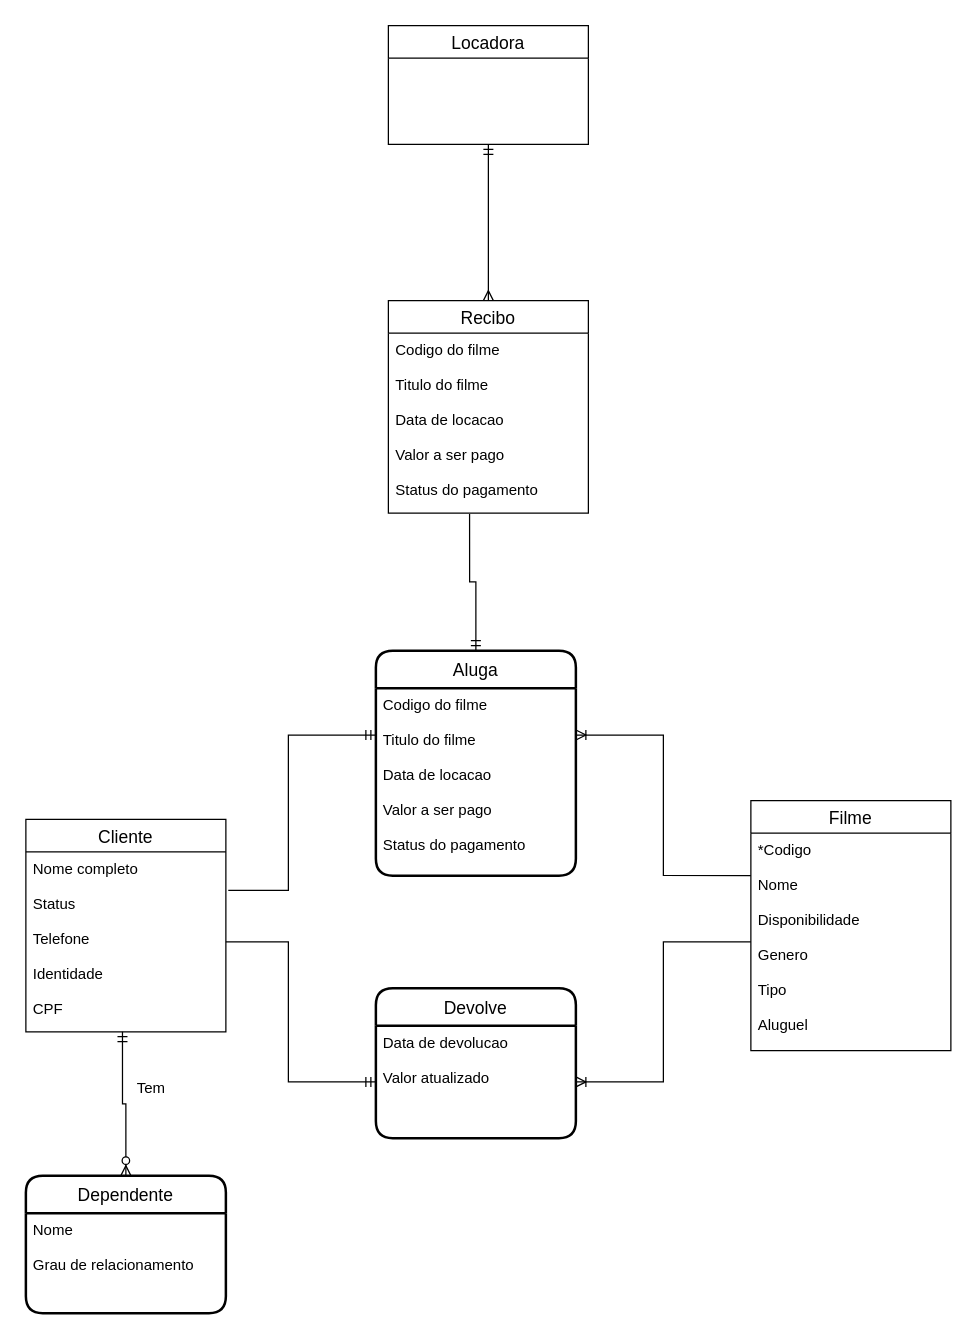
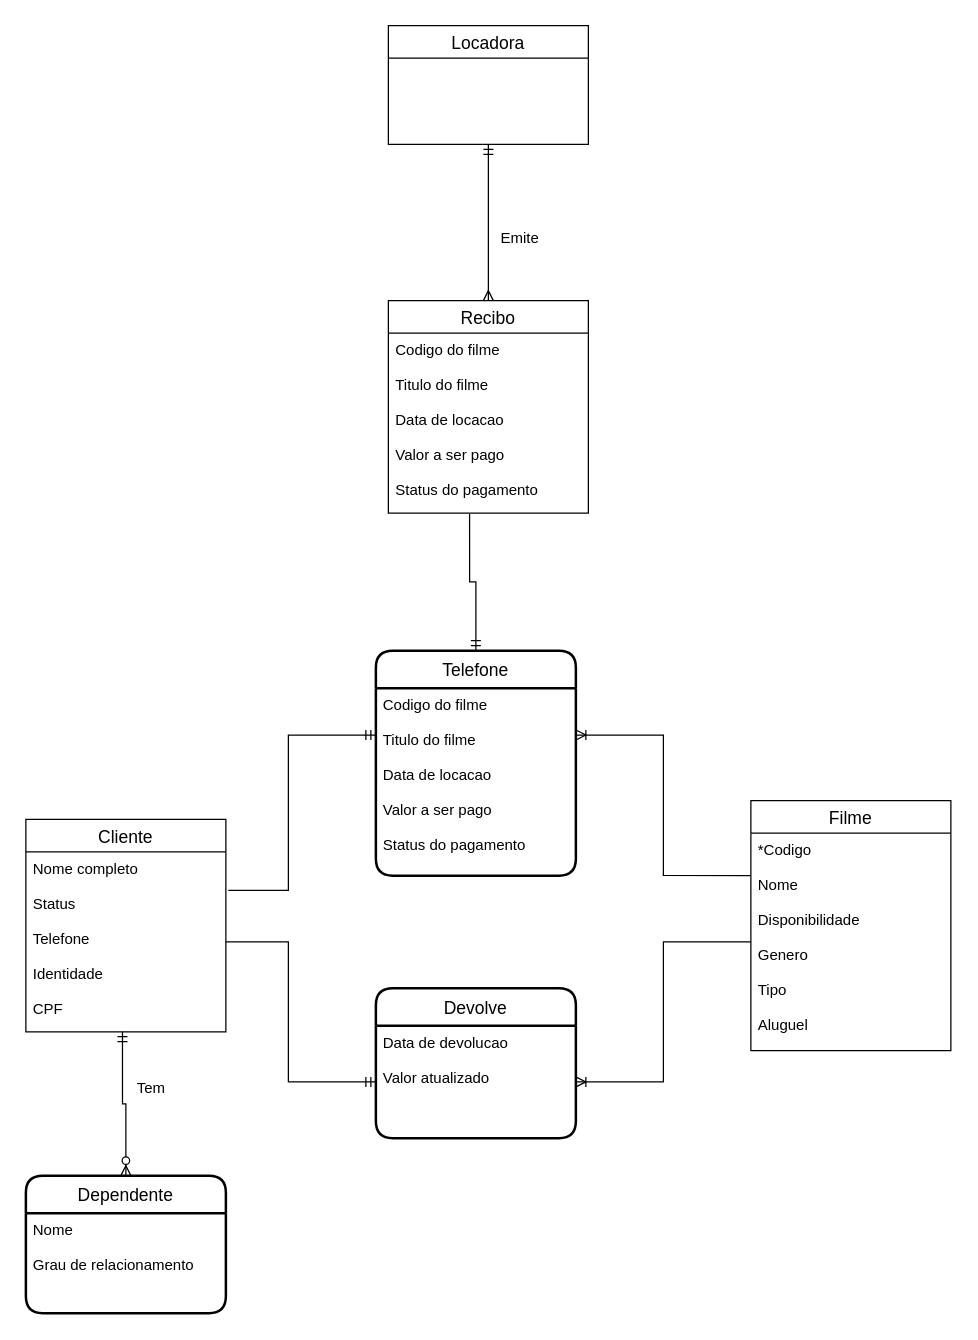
node "Emite": added
node "Aluga": label "Aluga" -> "Telefone"
